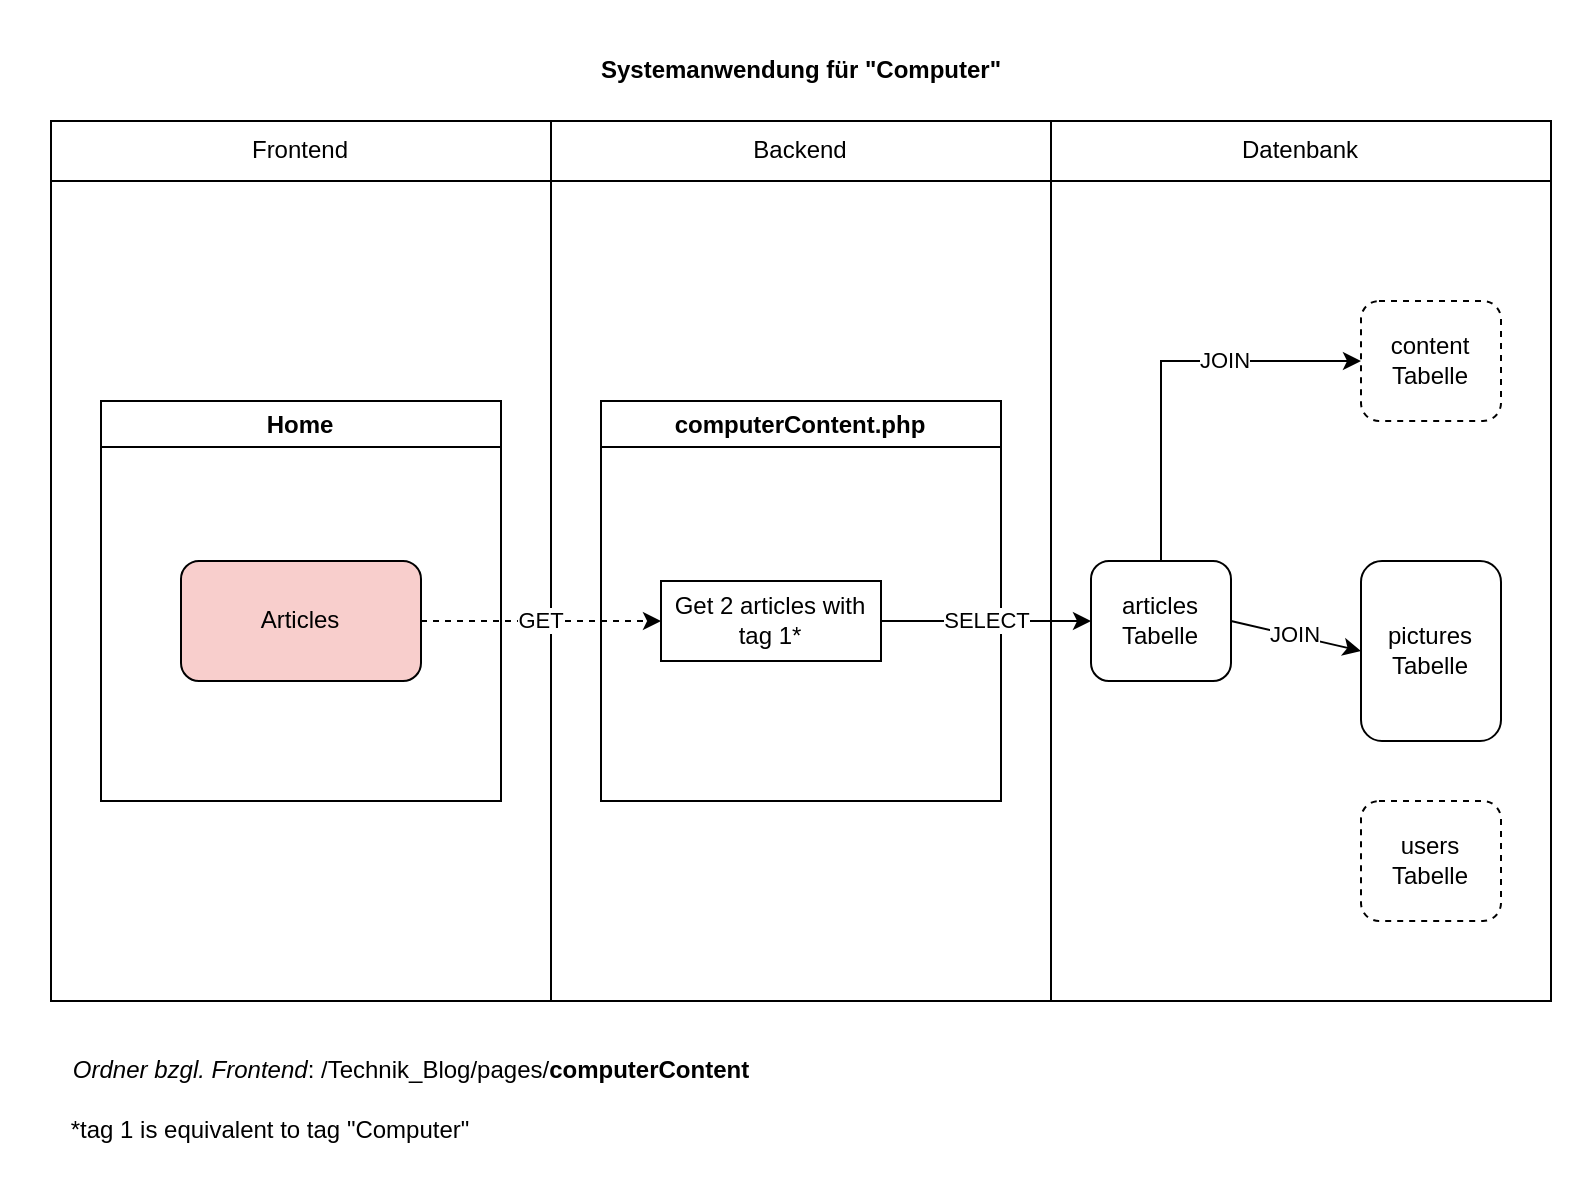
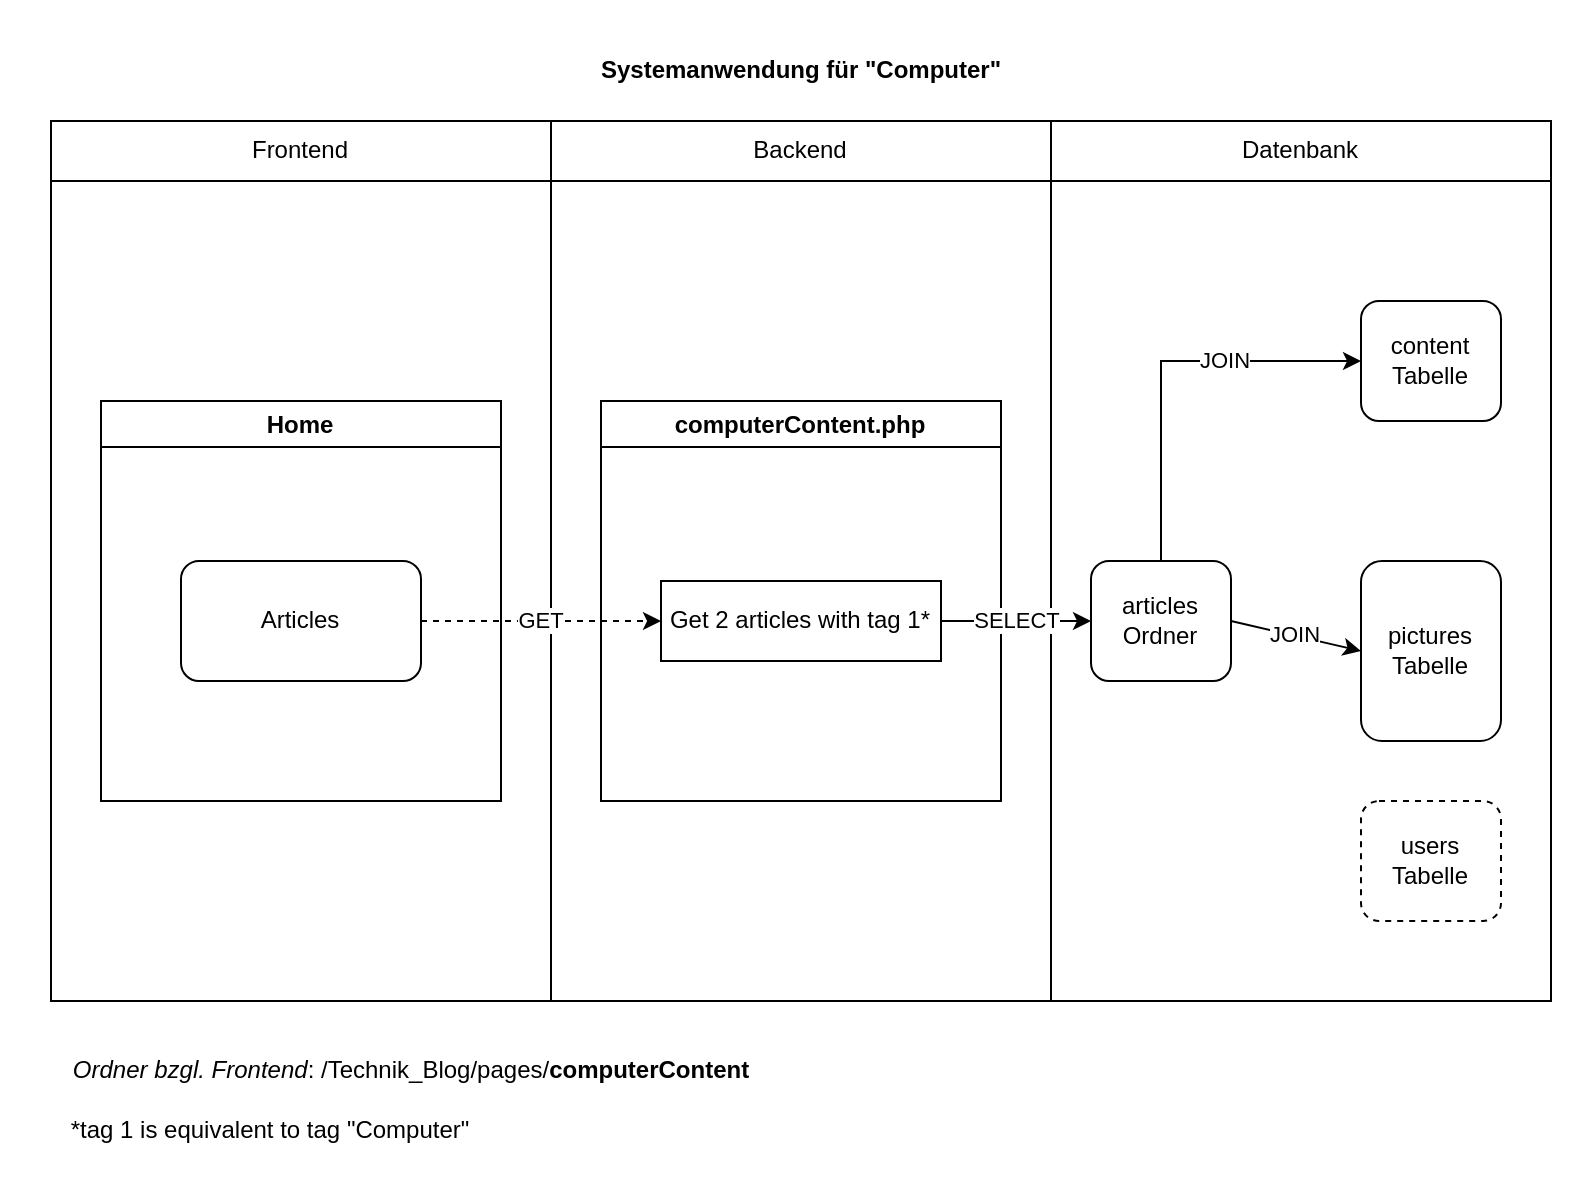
node "content Tabelle": style dashed -> solid
node "Articles": fillcolor #f8cecc -> #ffffff
node "Get 2 articles with tag 1*": size 220x80 -> 280x80
node "articles Tabelle": label "articles Tabelle" -> "articles Ordner"
